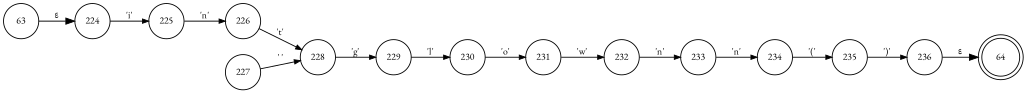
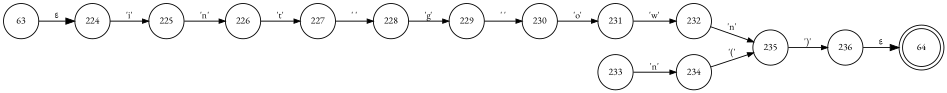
edge "226" -> "228": now "226" -> "227"
edge "229" -> "230": label "'l'" -> "' '"
edge "232" -> "233": now "232" -> "235"
